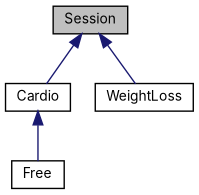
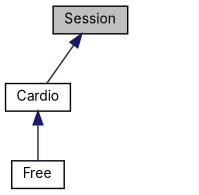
node "WeightLoss": removed
